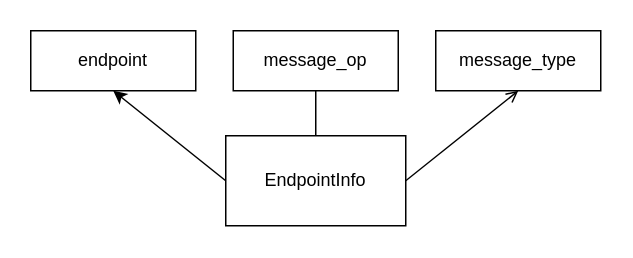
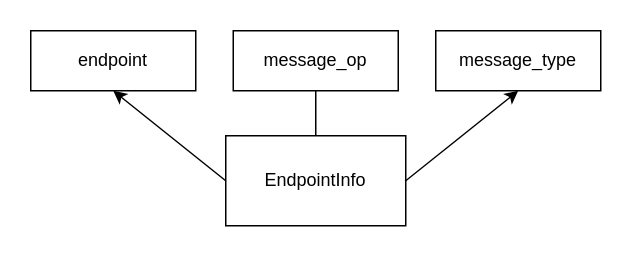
edge "EndpointInfo" -> "message_type": arrowhead open -> classic
